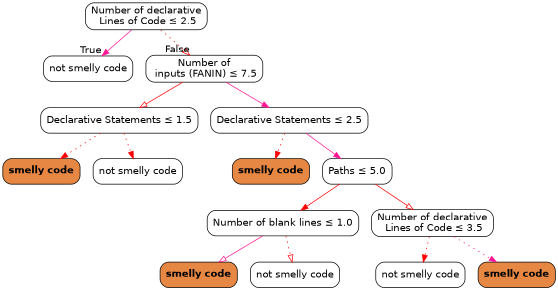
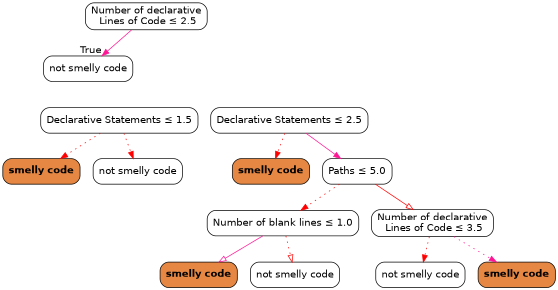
node "Number of": removed
edge "Paths ≤ 5.0" -> "Number of blank lines ≤ 1.0": style solid -> dotted
